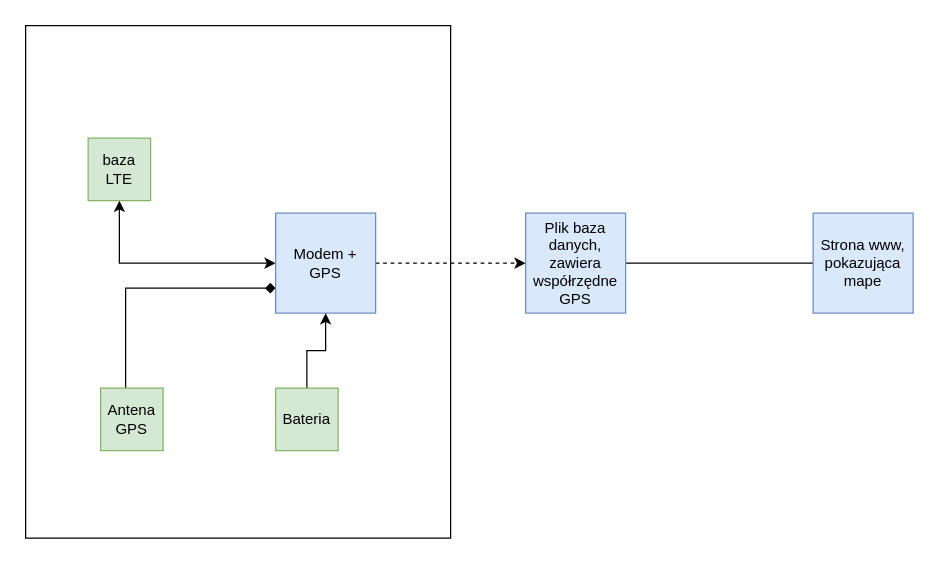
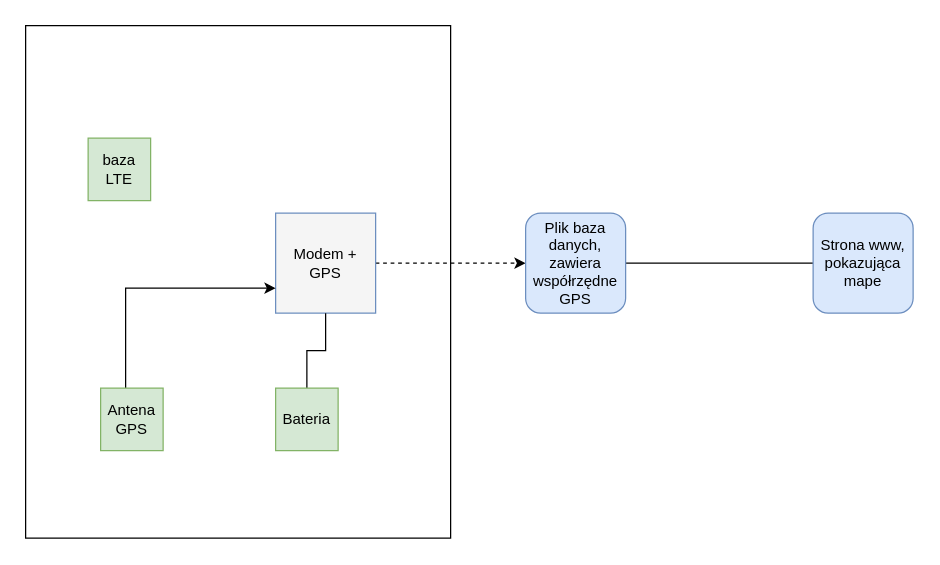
edge "baza LTE" -- "Modem + GPS": removed
node "Modem + GPS": fillcolor #dae8fc -> #f5f5f5
node "Plik baza danych, zawiera współrzędne GPS": shape rectangle -> rounded rectangle
node "Strona www, pokazująca mape": shape rectangle -> rounded rectangle
edge "Antena GPS" -> "Modem + GPS": arrowhead diamond -> classic
edge "Bateria" -> "Modem + GPS": arrowhead classic -> none
